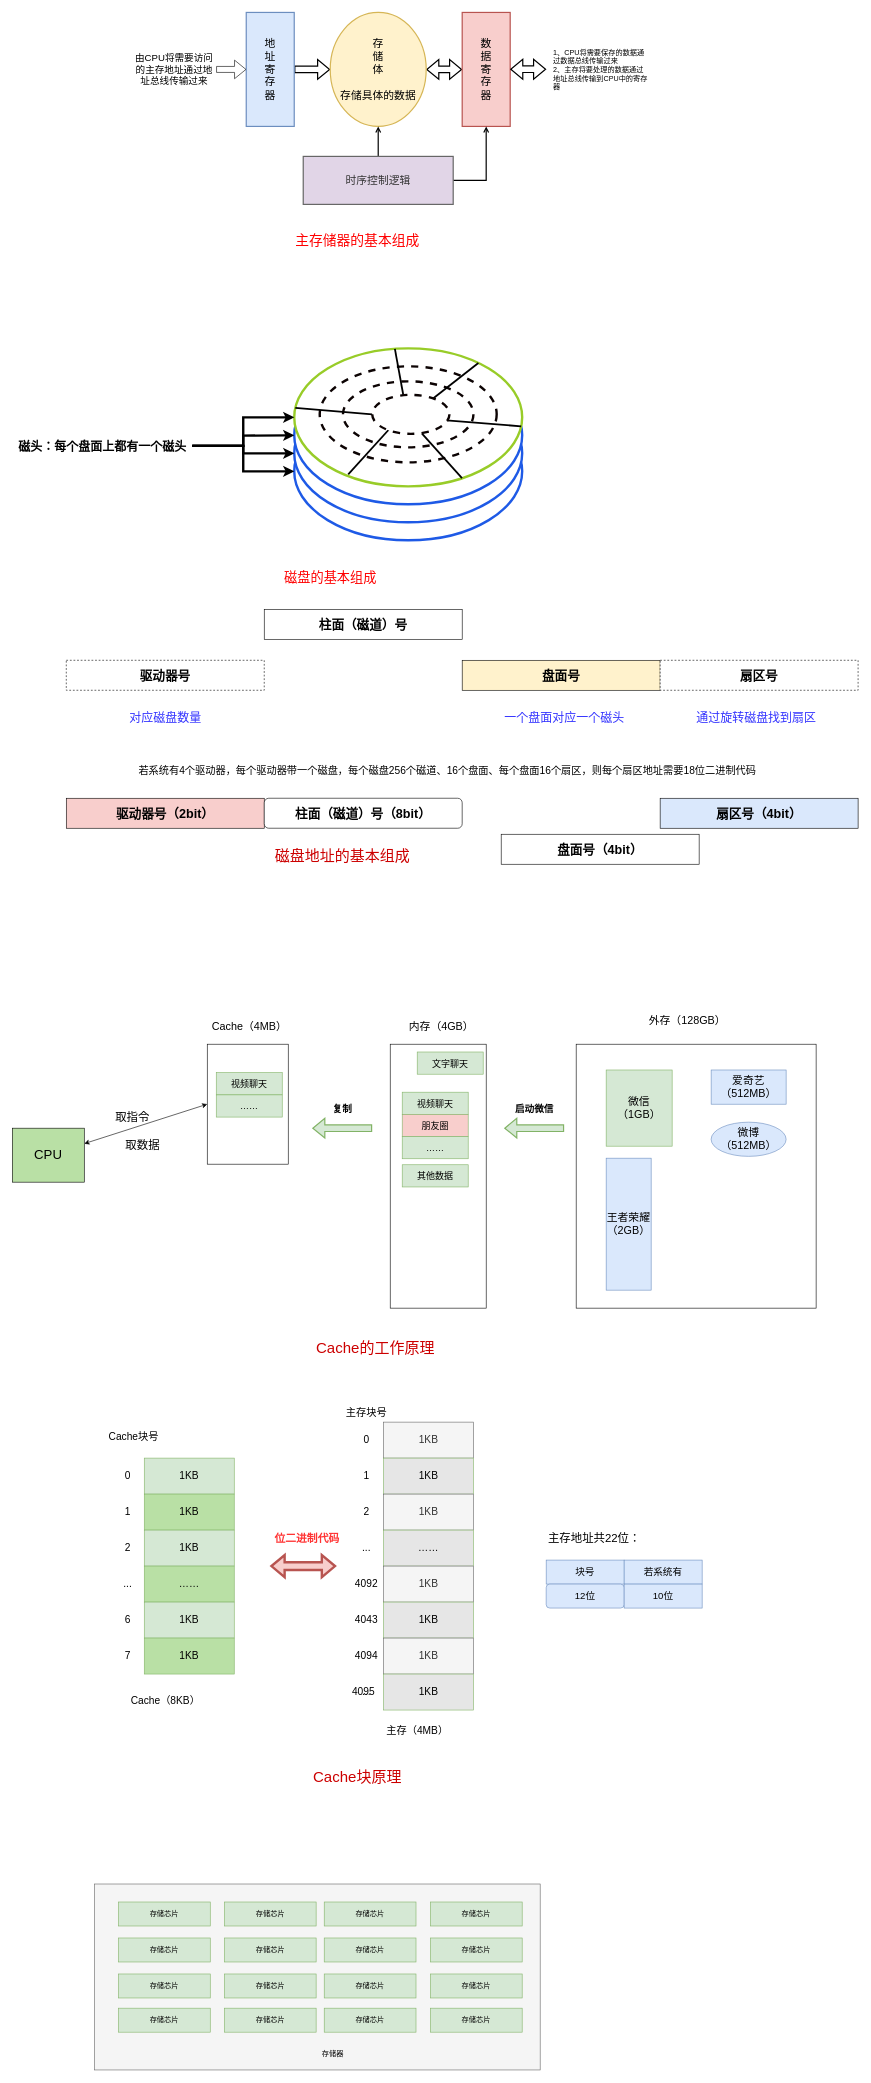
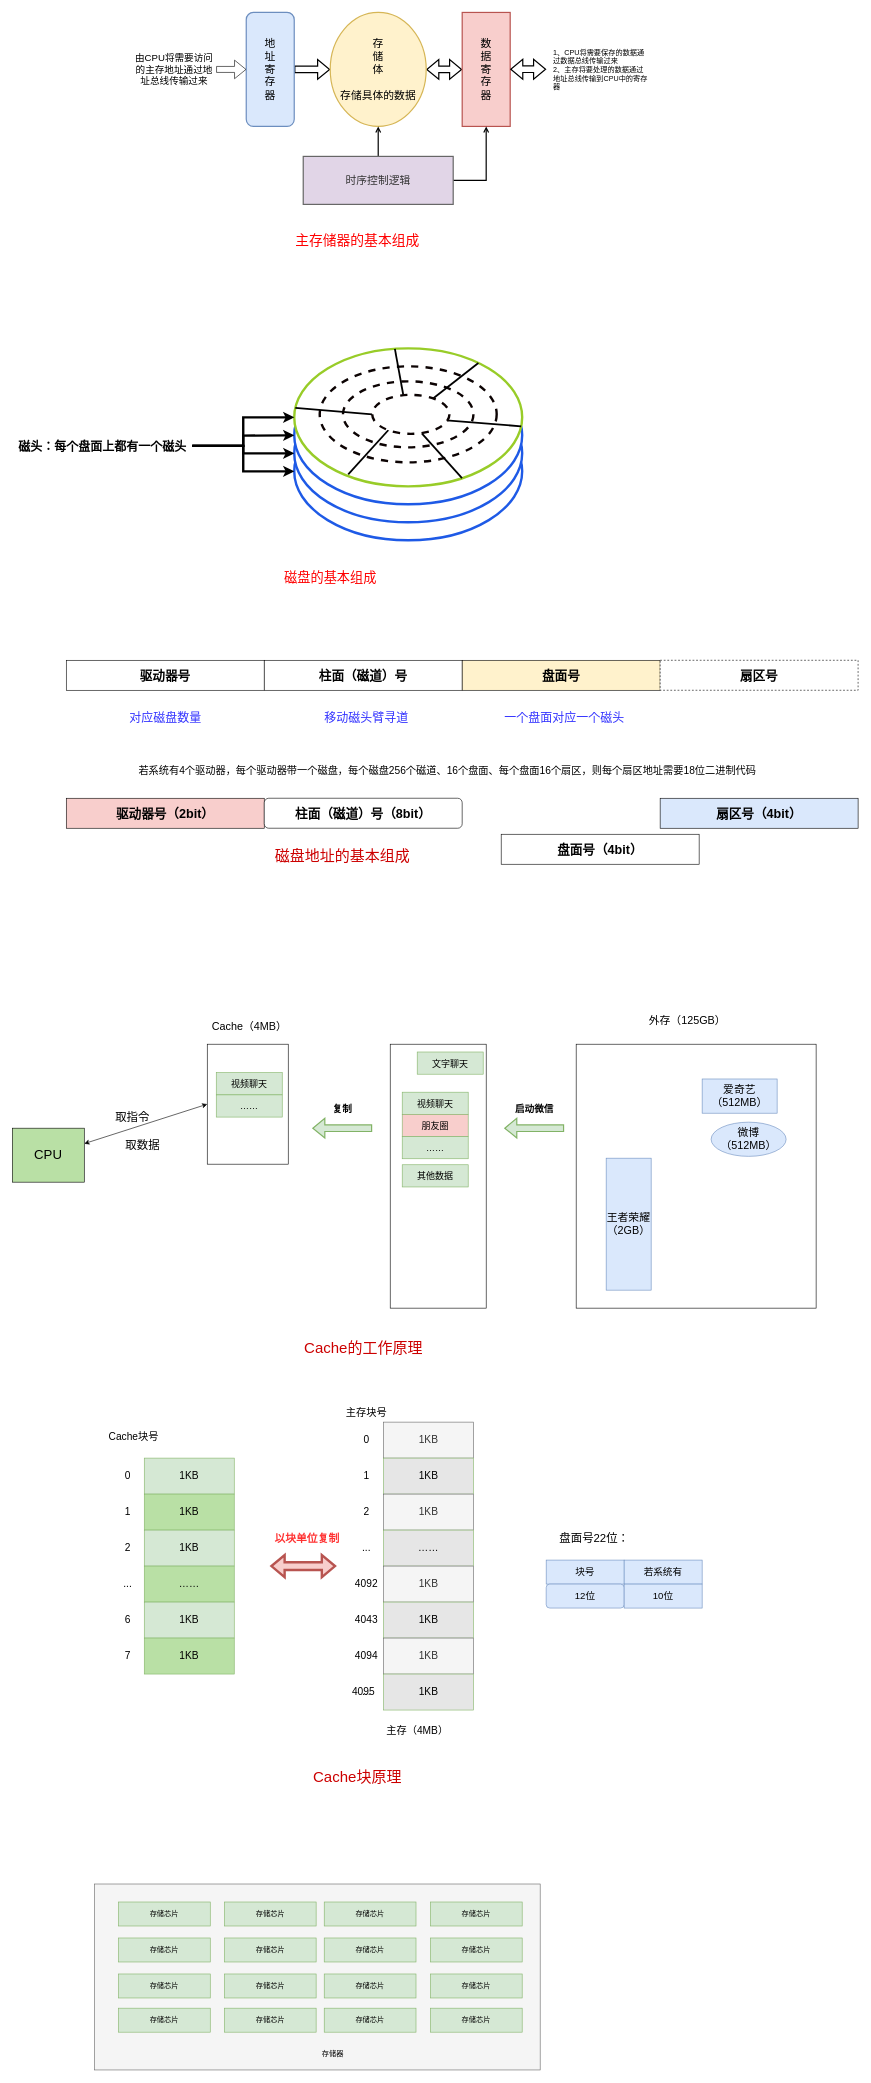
node "地 址 寄 存 器": shape rectangle -> rounded rectangle
node "柱面（磁道）号": moved (363, 624) -> (363, 675)
node "驱动器号": style dashed -> solid
node "移动磁头臂寻道": added
node "通过旋转磁盘找到扇区": removed
node "外存（128GB）": label "外存（128GB）" -> "外存（125GB）"
node "内存（4GB）": removed
node "爱奇艺 （512MB）": moved (749, 1087) -> (740, 1096)
node "微信 （1GB）": removed
node "Cache的工作原理": moved (375, 1347) -> (363, 1347)
node "位二进制代码": label "位二进制代码" -> "以块单位复制"
node "主存地址共22位：": label "主存地址共22位：" -> "盘面号22位："
node "Cache（8KB）": removed
